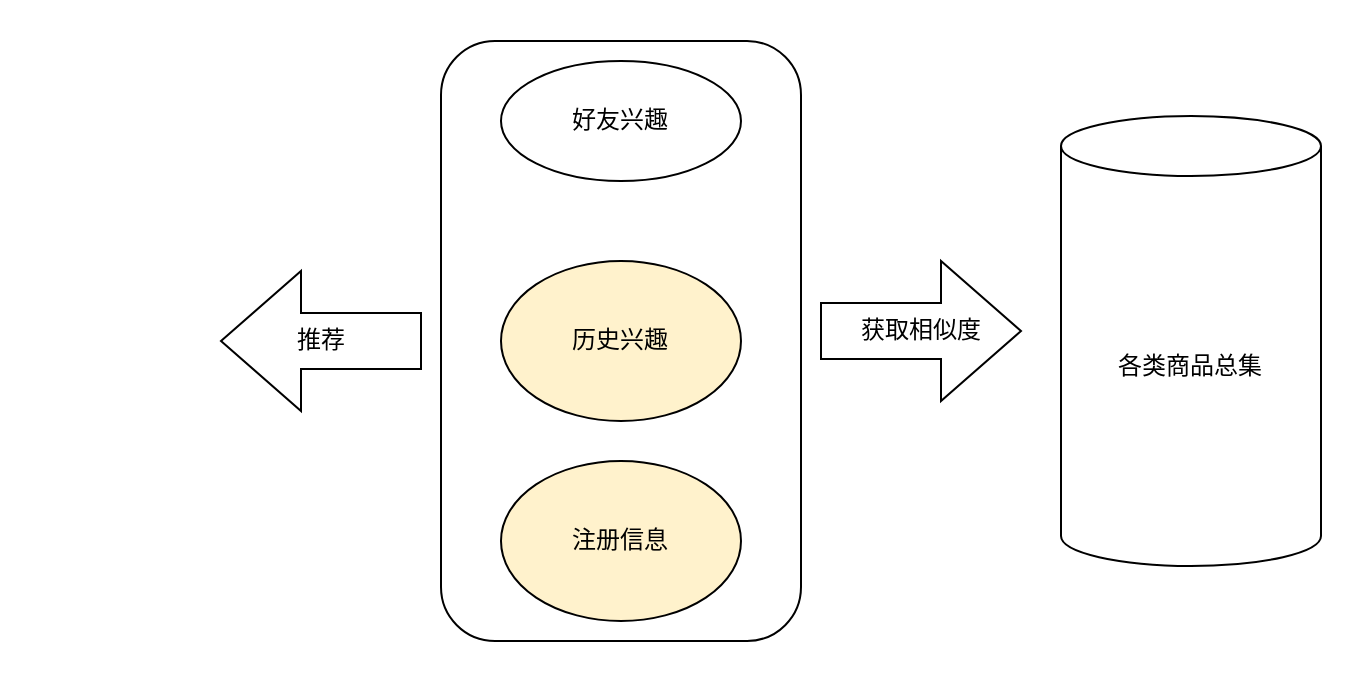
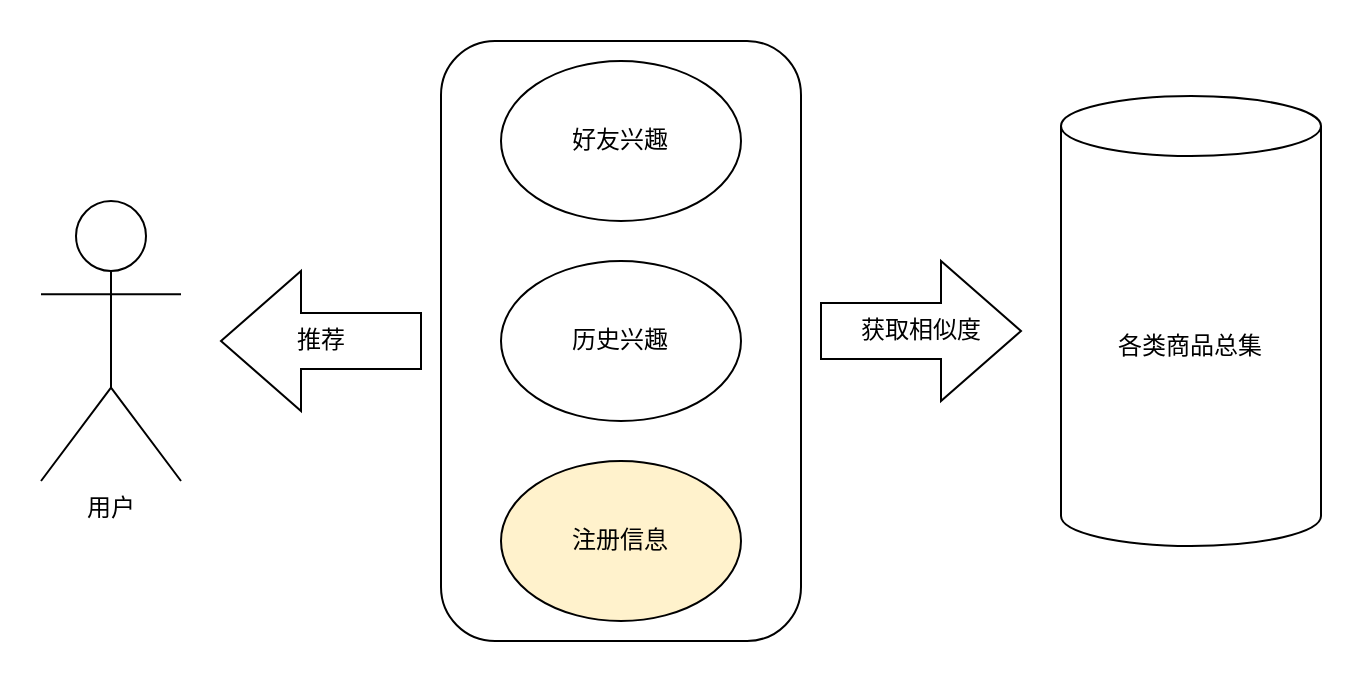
node "好友兴趣": size 240x120 -> 240x160
node "用户": added
node "历史兴趣": fillcolor #fff2cc -> #ffffff
node "各类商品总集": moved (1191, 341) -> (1191, 321)
